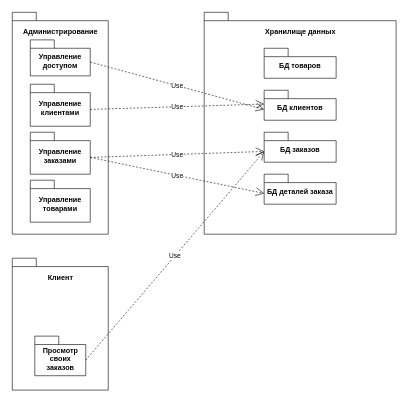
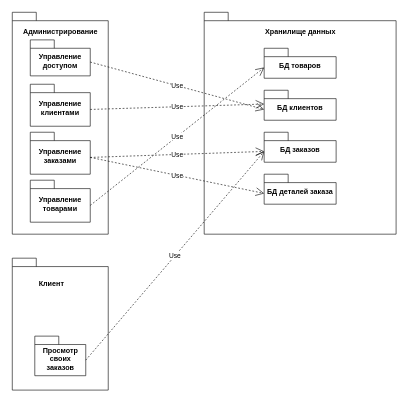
edge "Управление товарами" -> "БД товаров": added, label "Use"
node "Клиент": moved (60, 278) -> (51, 284)
